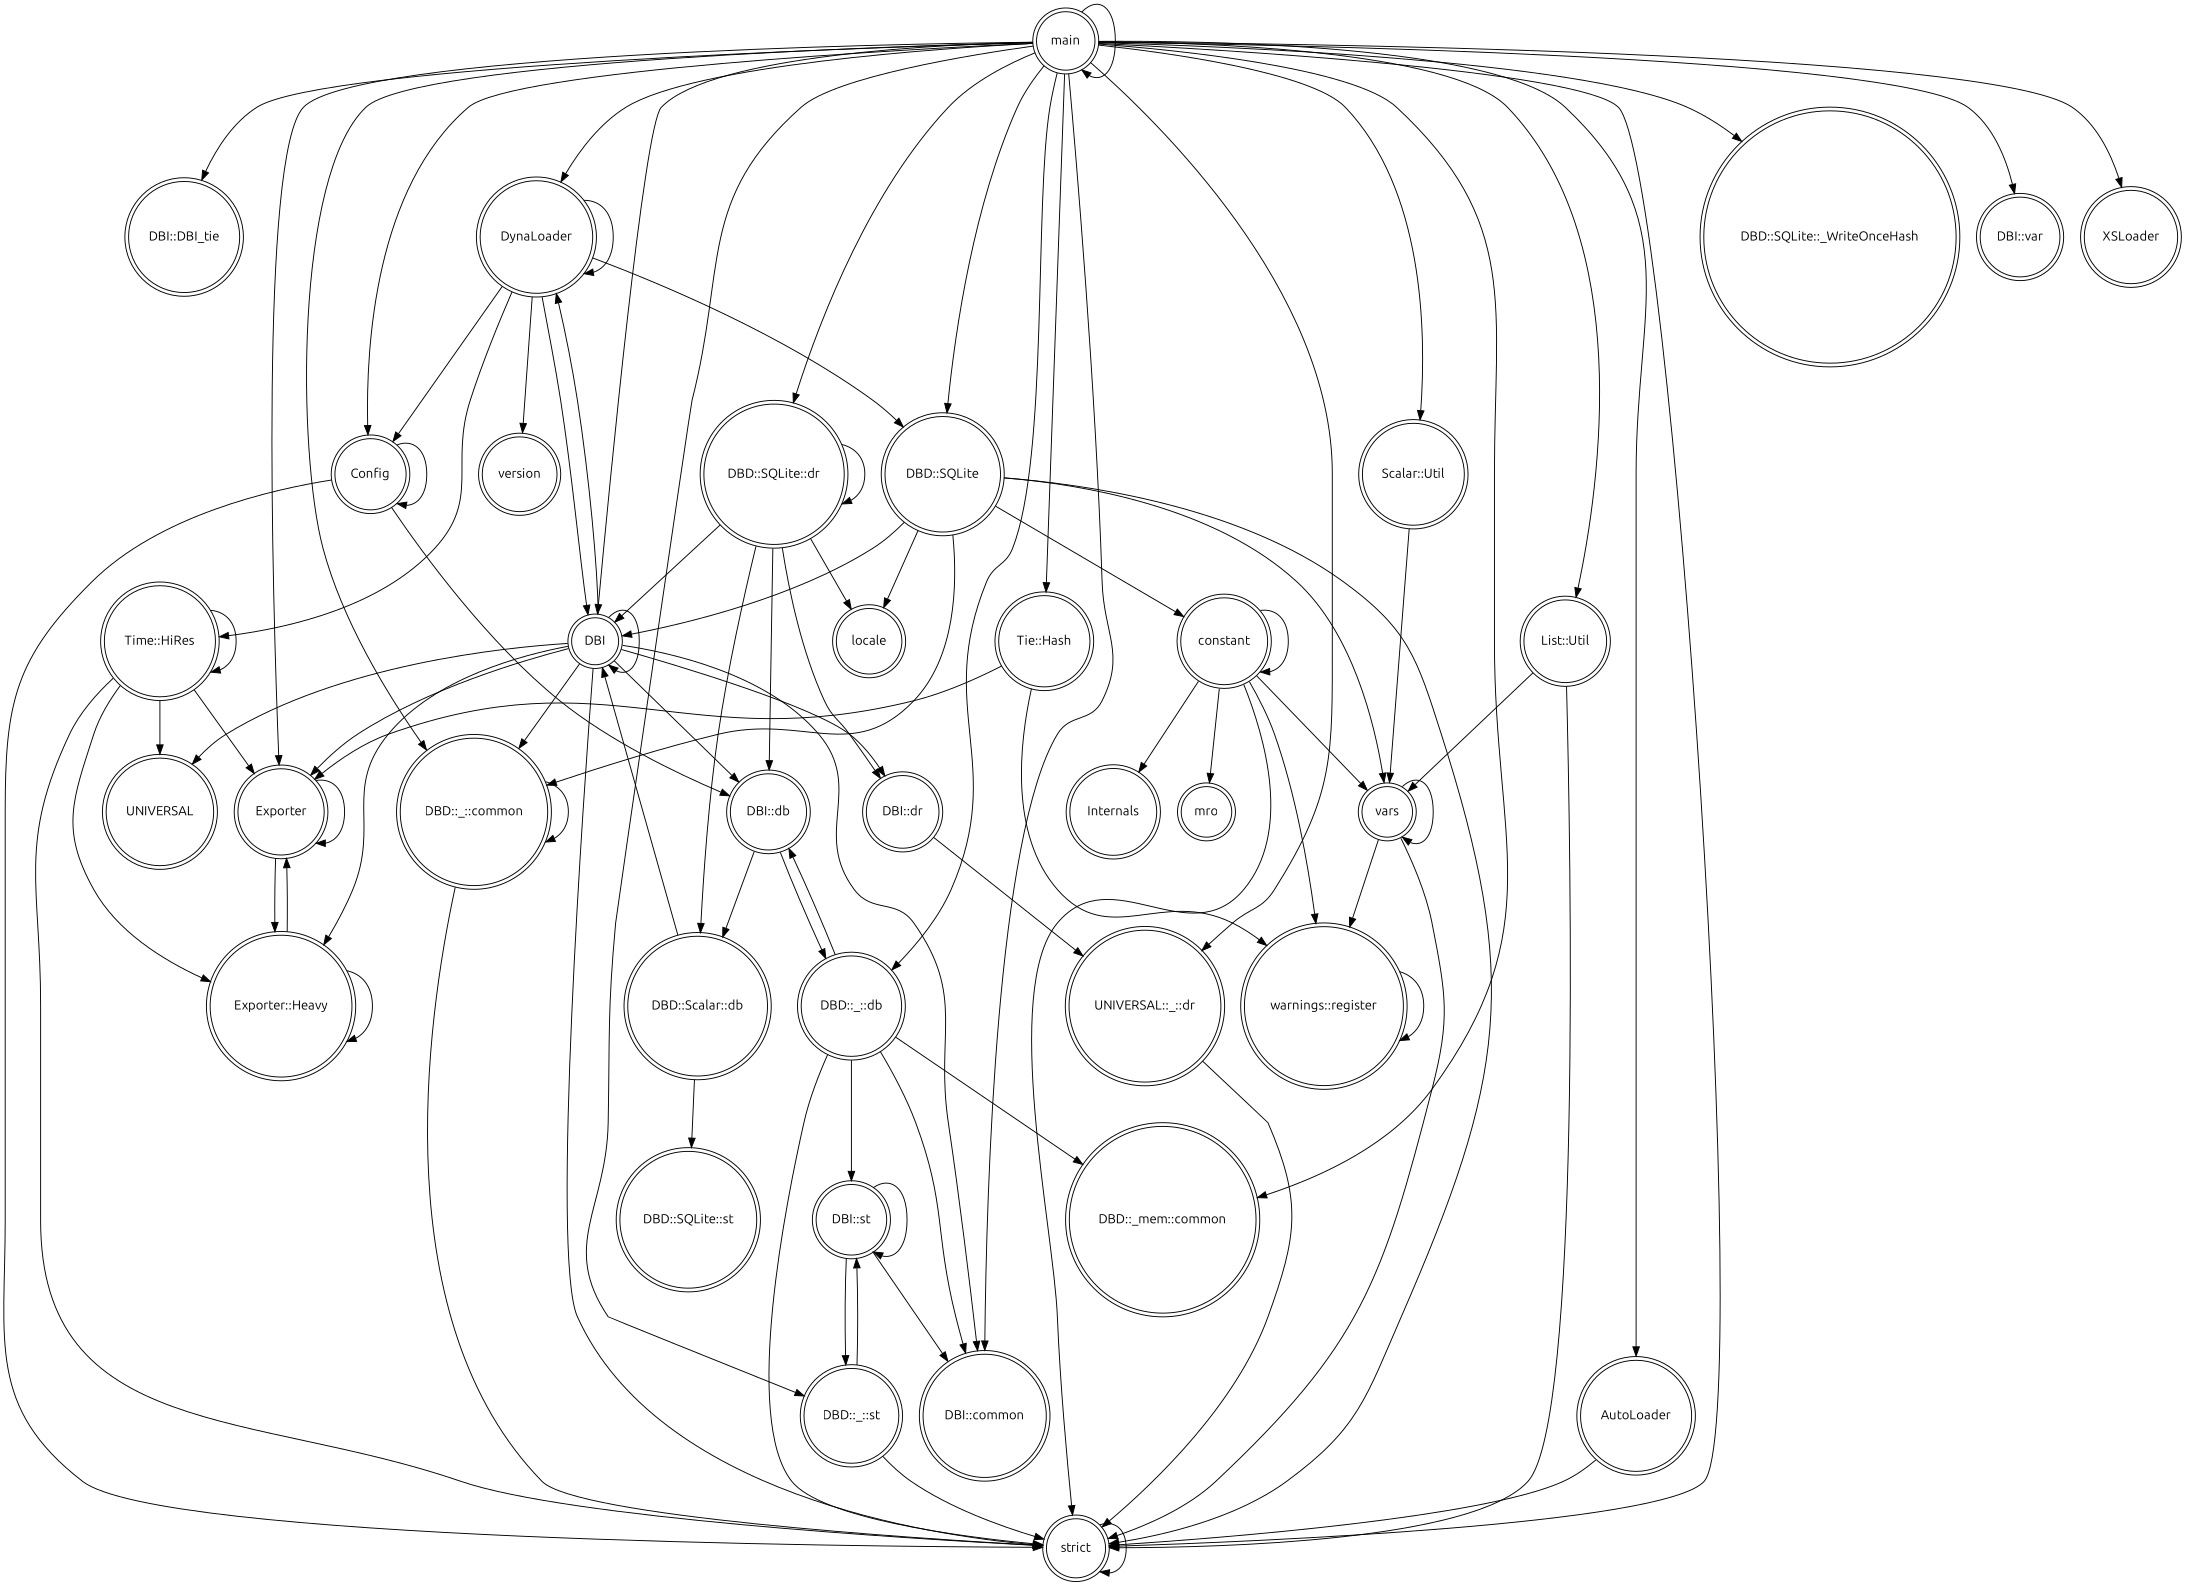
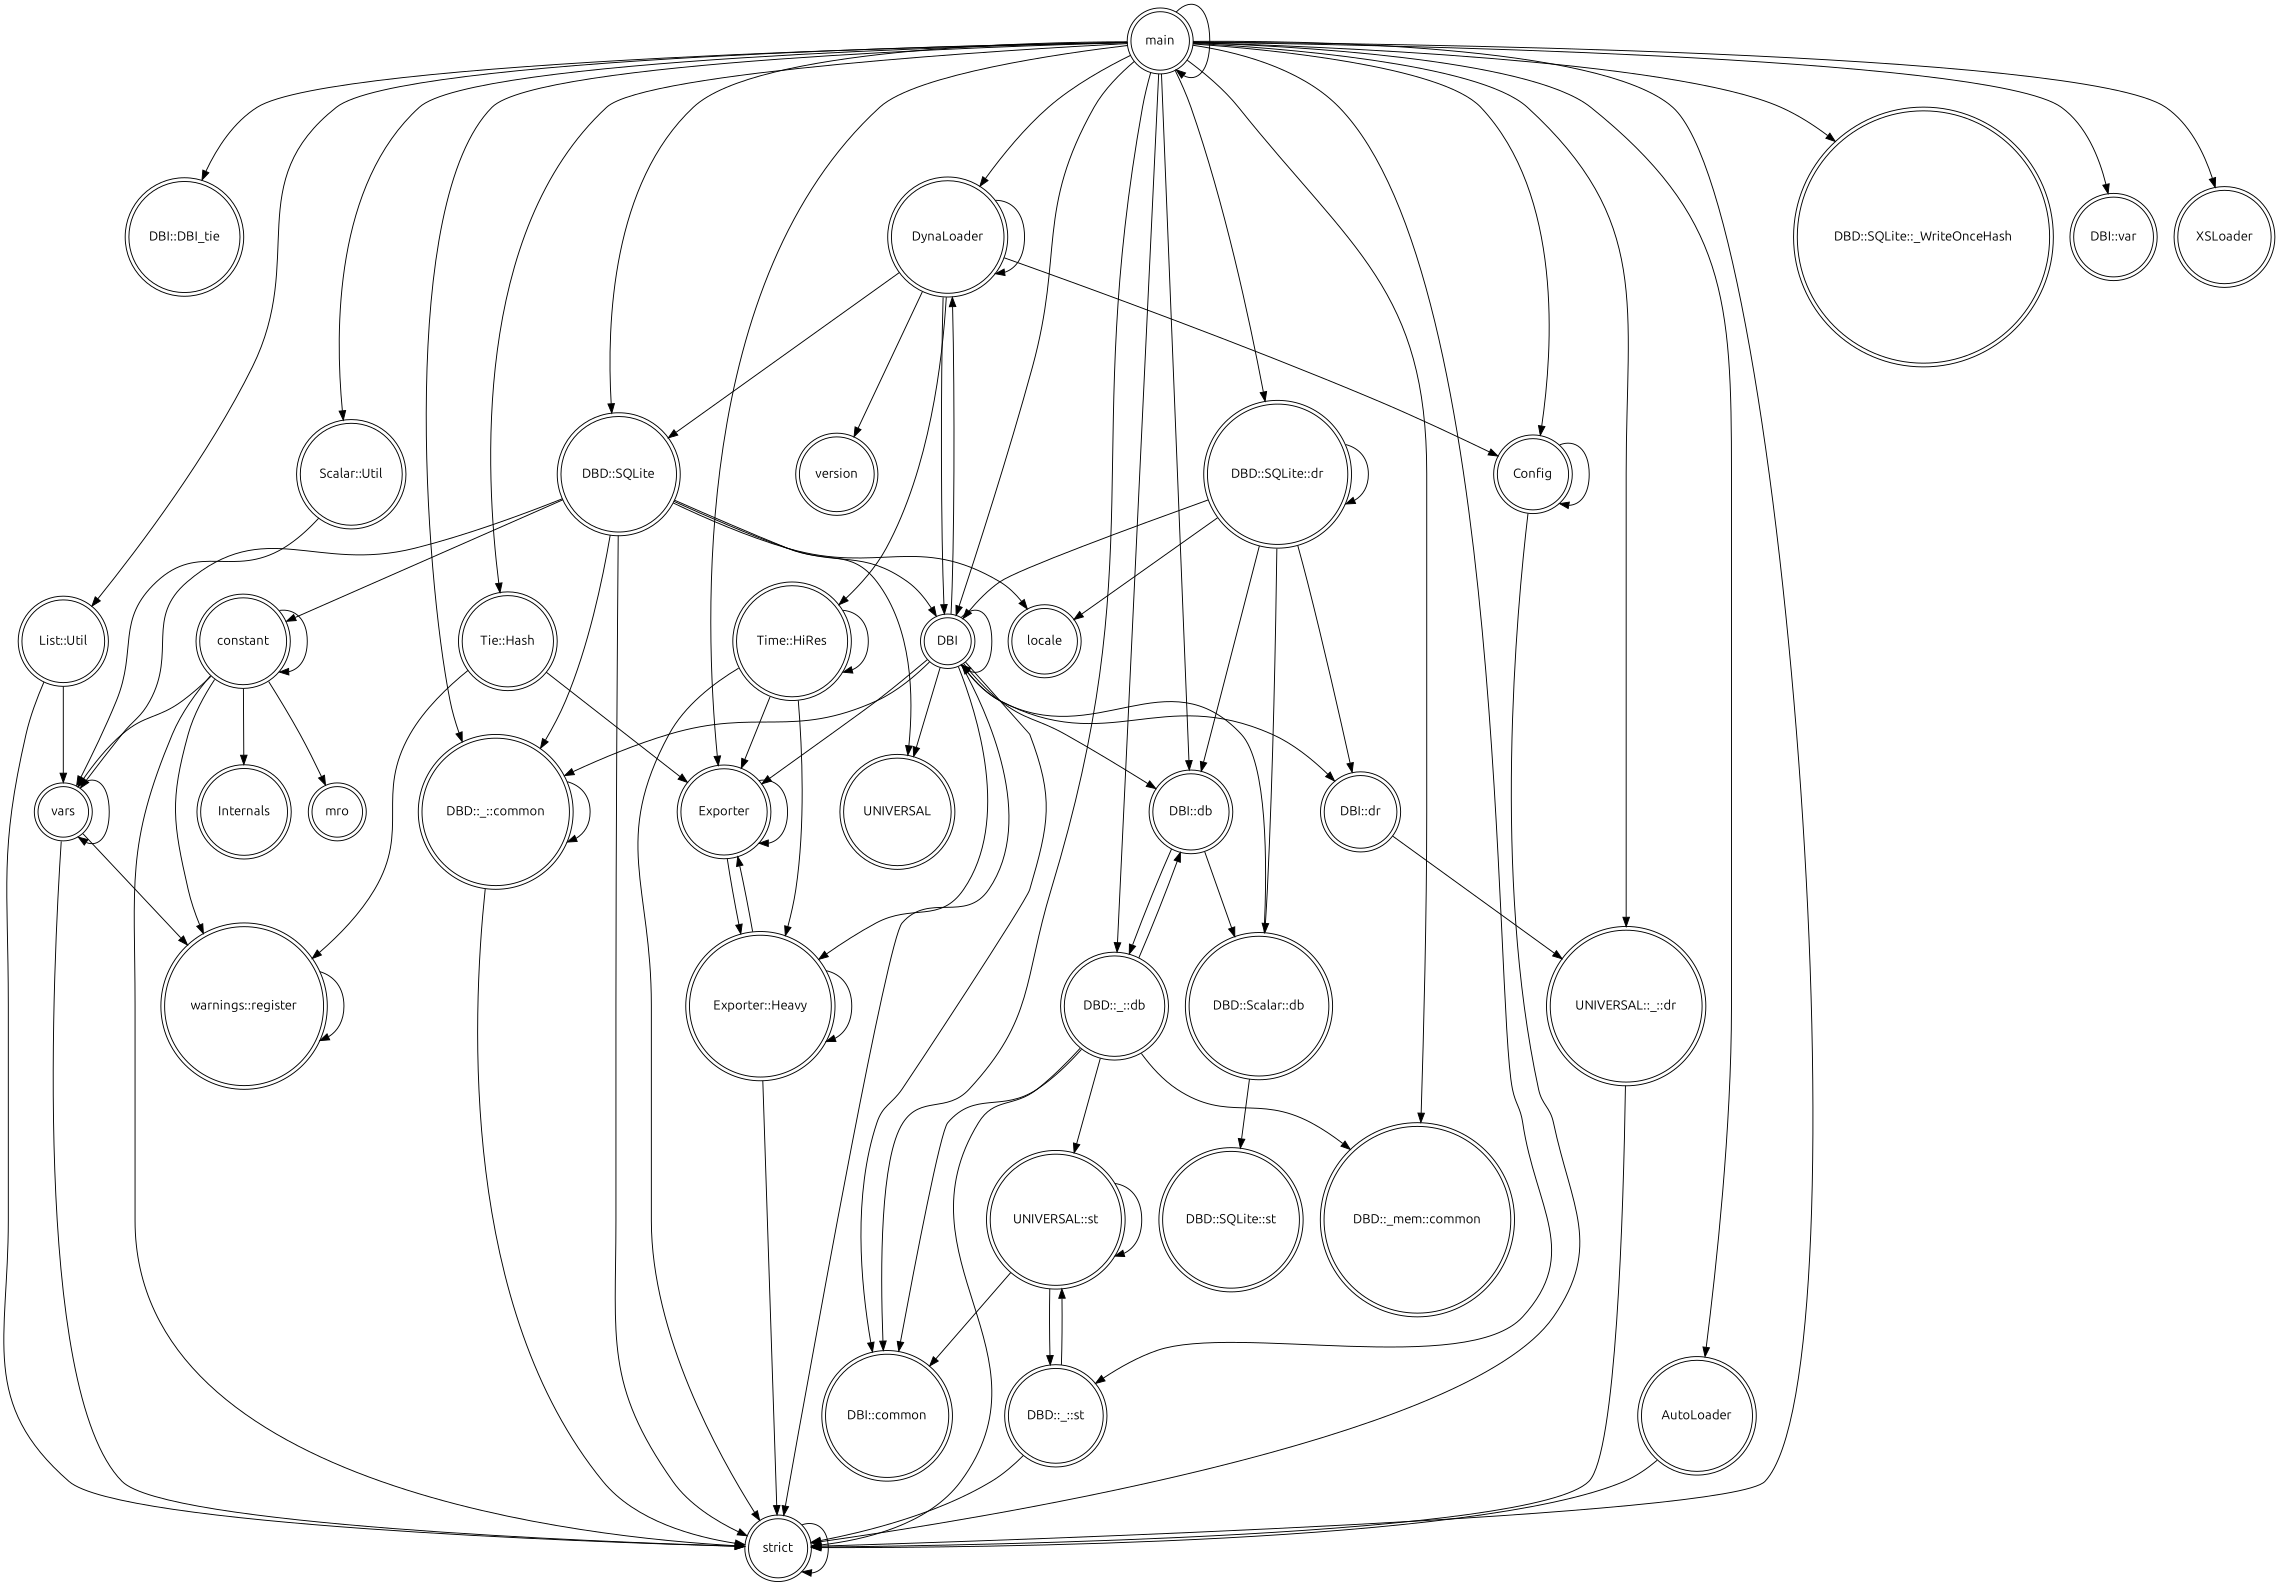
edge "Config" -> "DBI::db": now "main" -> "DBI::db"
edge "Time::HiRes" -> "UNIVERSAL": now "DBD::SQLite" -> "UNIVERSAL"
node "DBI::st": label "DBI::st" -> "UNIVERSAL::st"
edge "Exporter::Heavy" -> "strict": added
